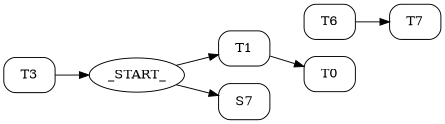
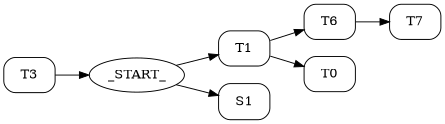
edge "T1" -> "T6": added
node "S7": label "S7" -> "S1"
